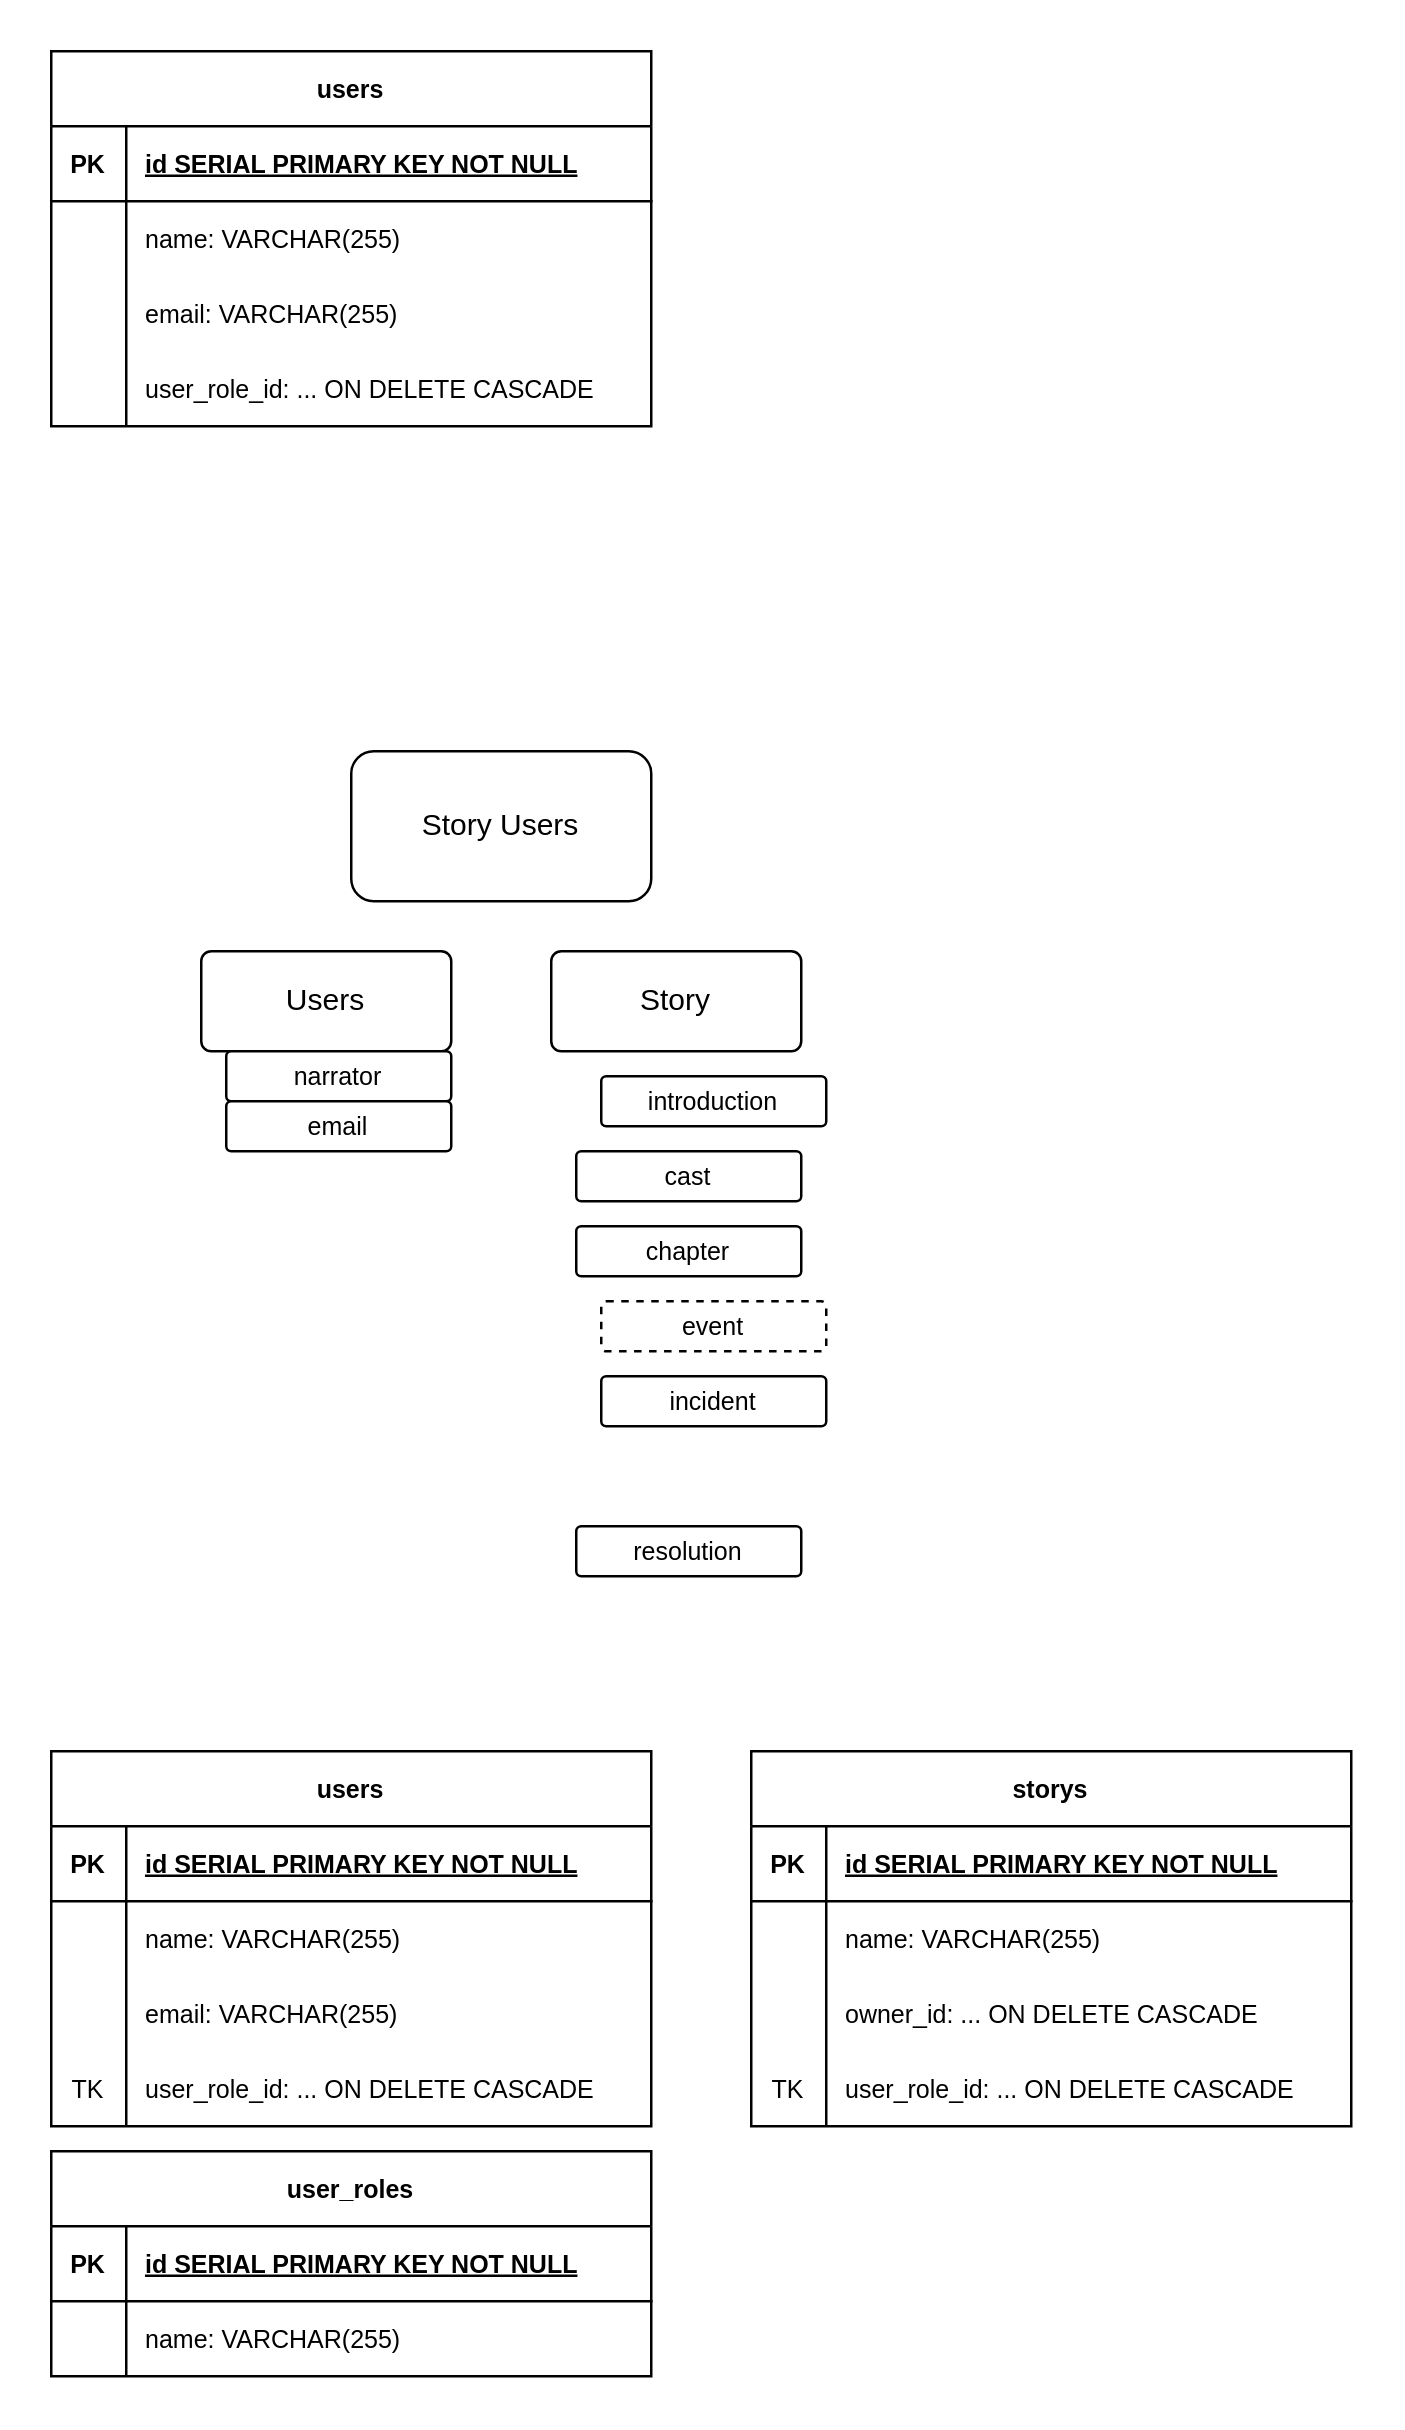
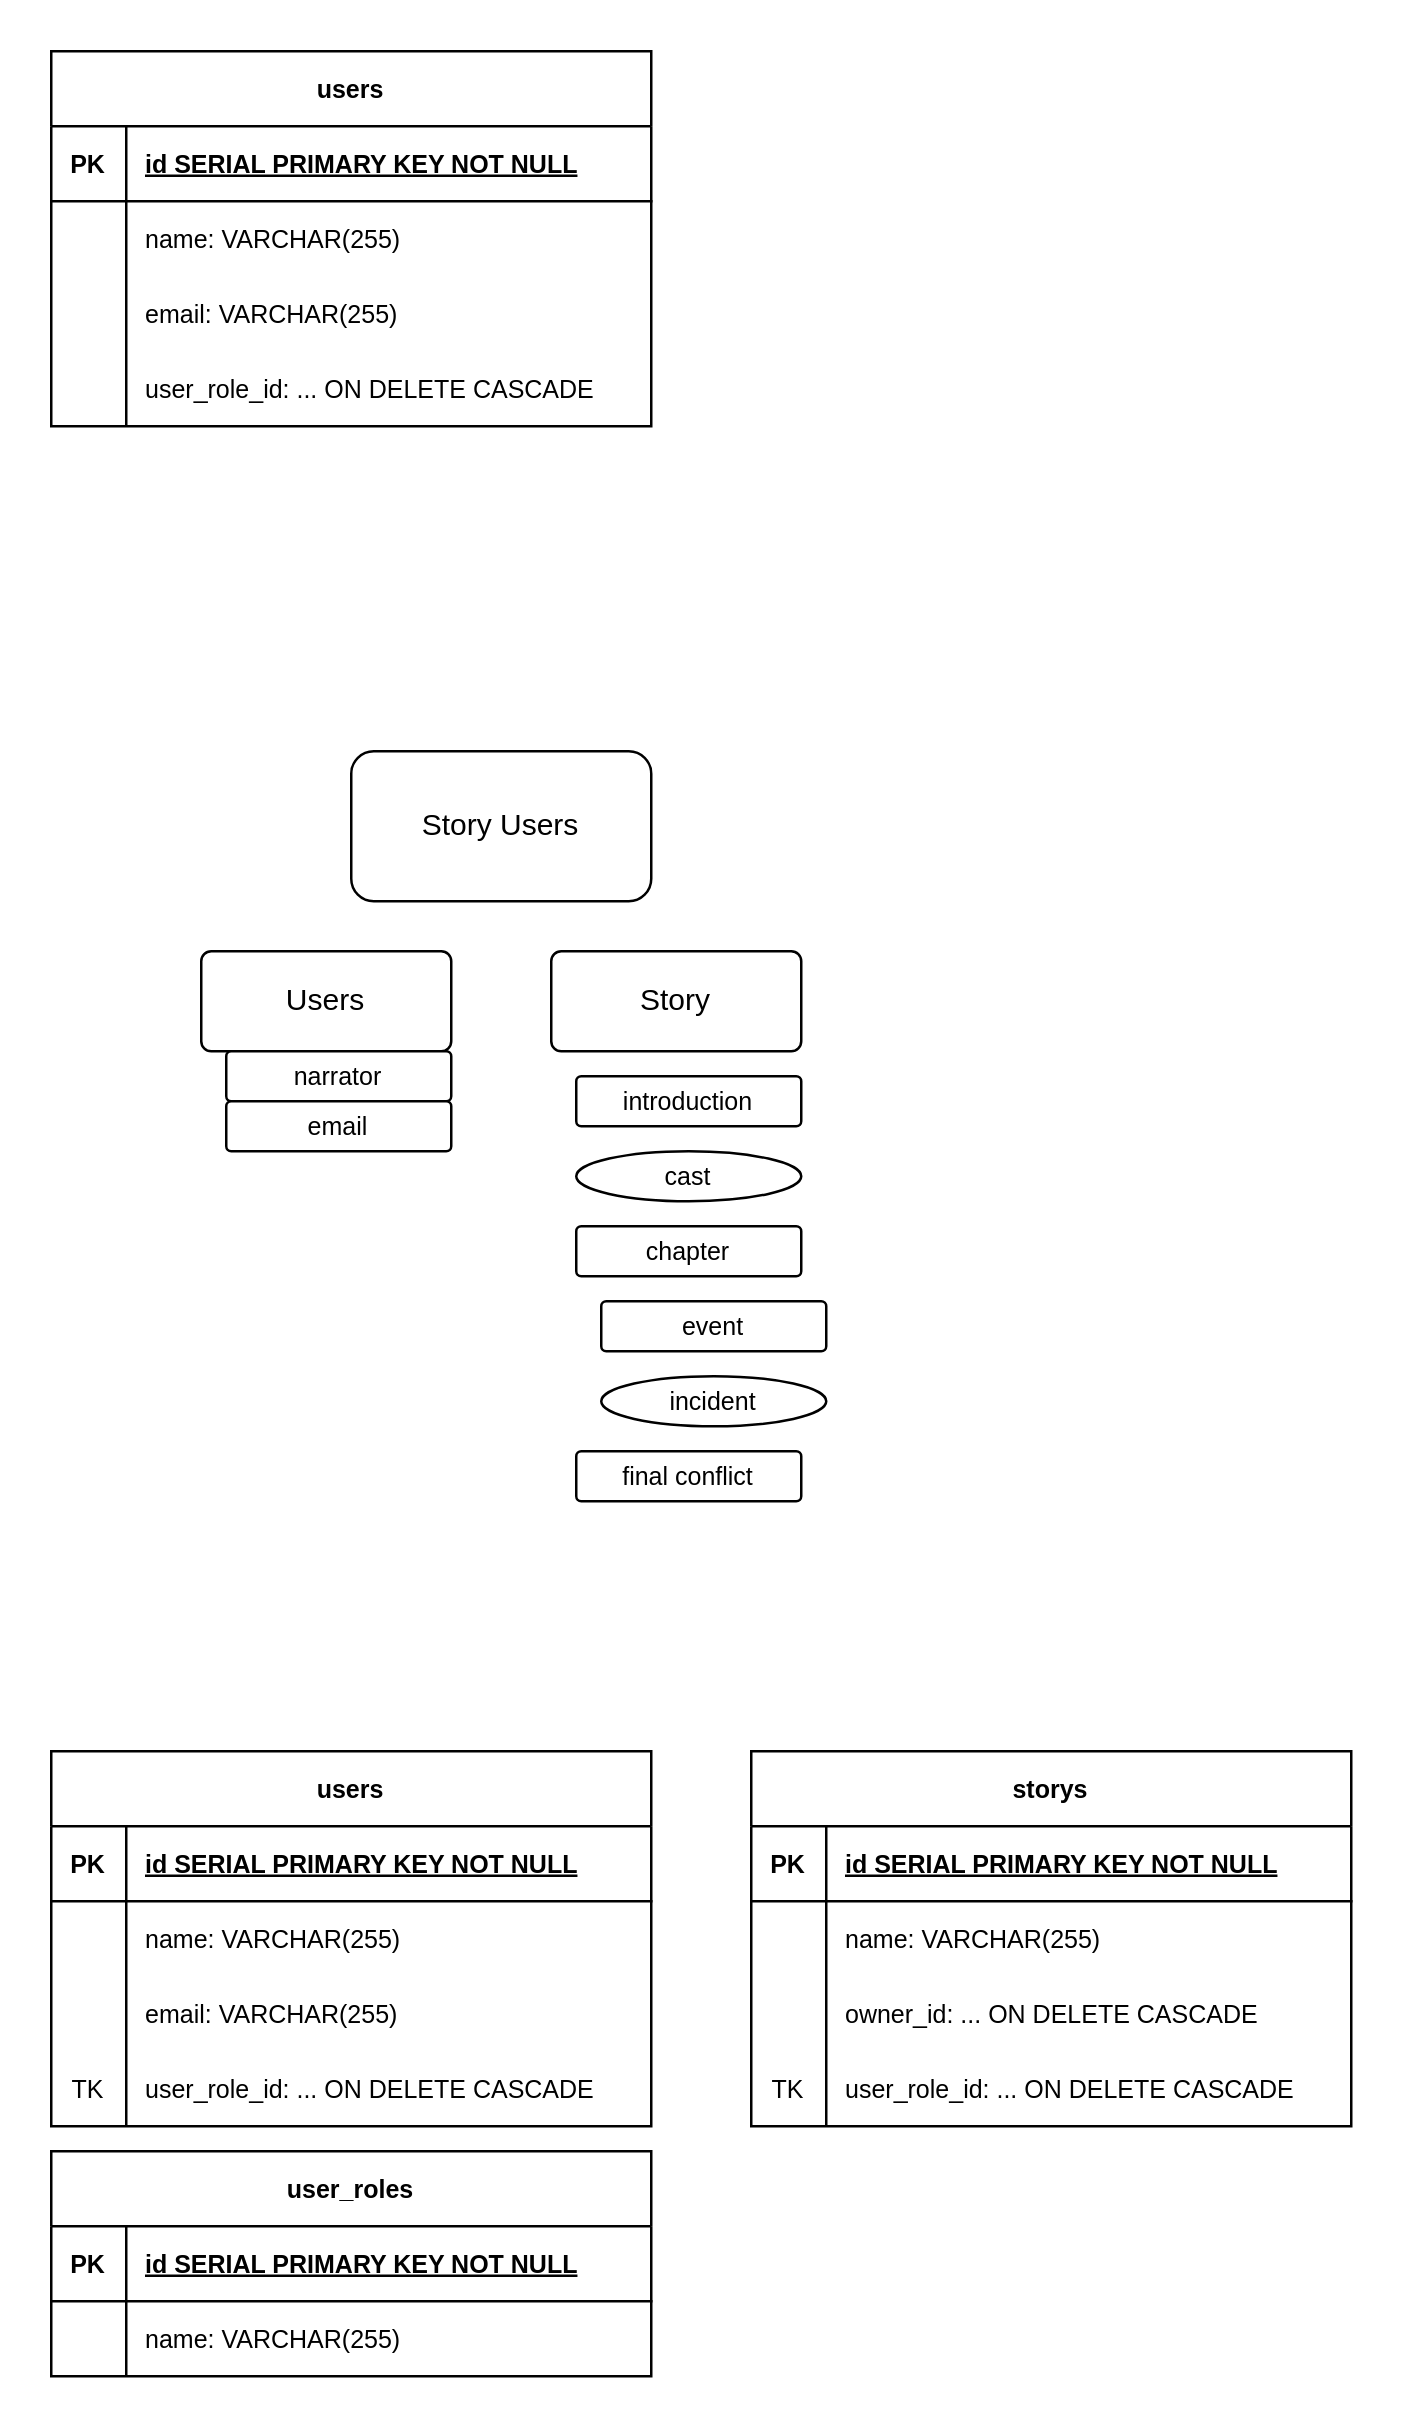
node "introduction": moved (714, 1101) -> (689, 1101)
node "cast": shape rounded rectangle -> ellipse
node "event": style dashed -> solid
node "incident": shape rounded rectangle -> ellipse
node "final conflict": added
node "resolution": removed
